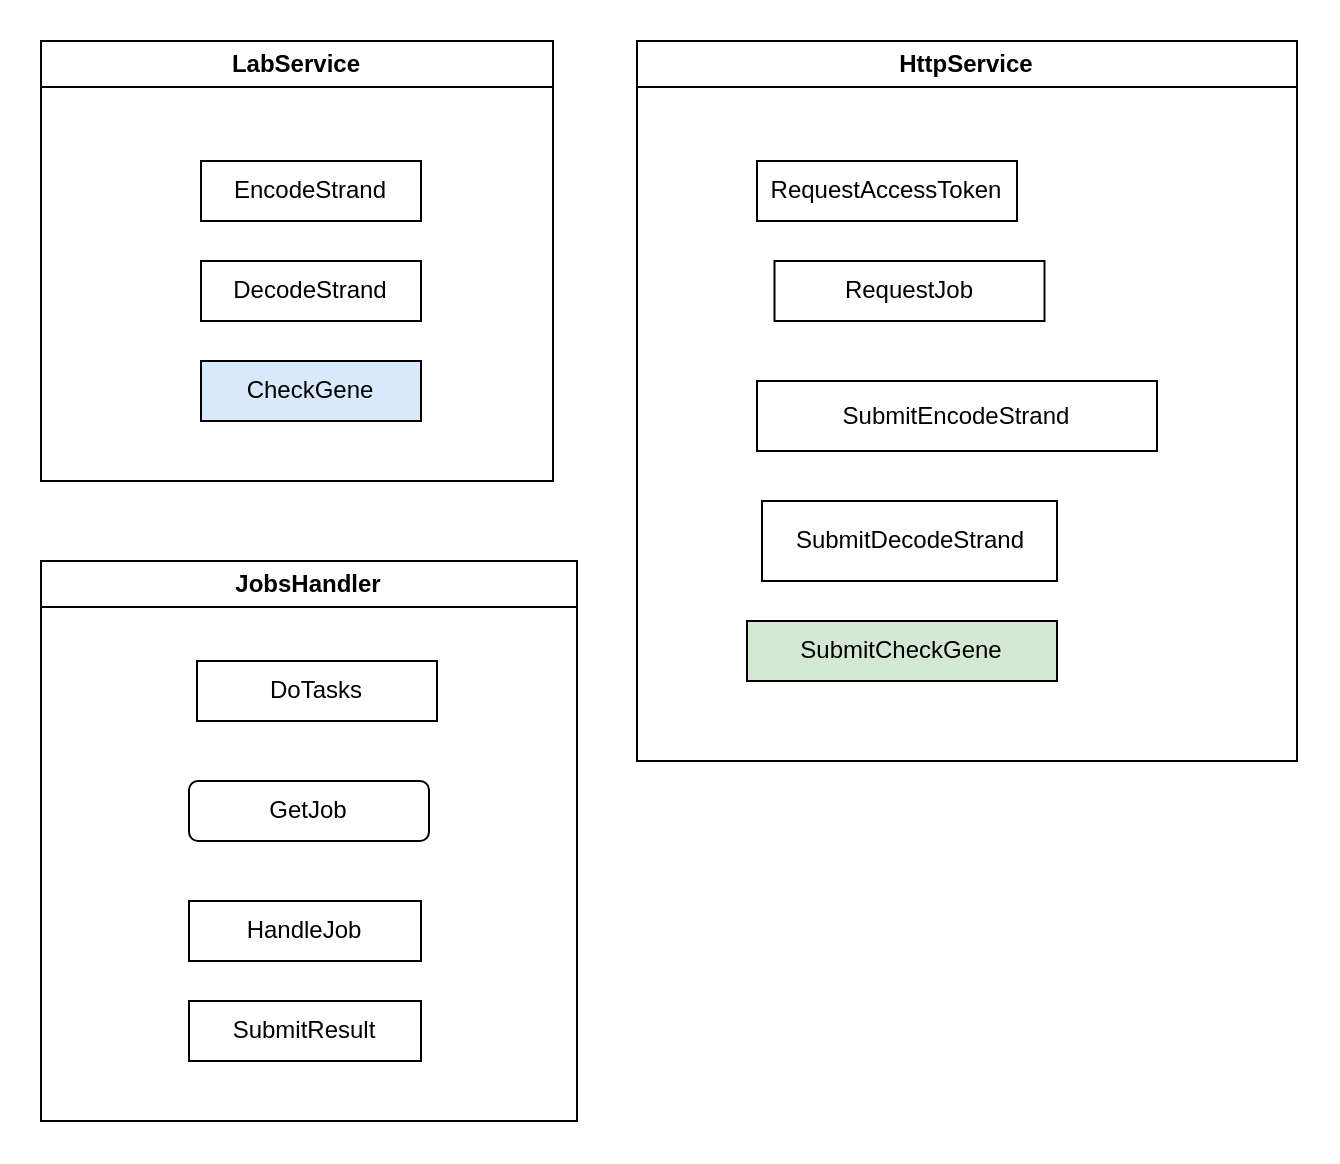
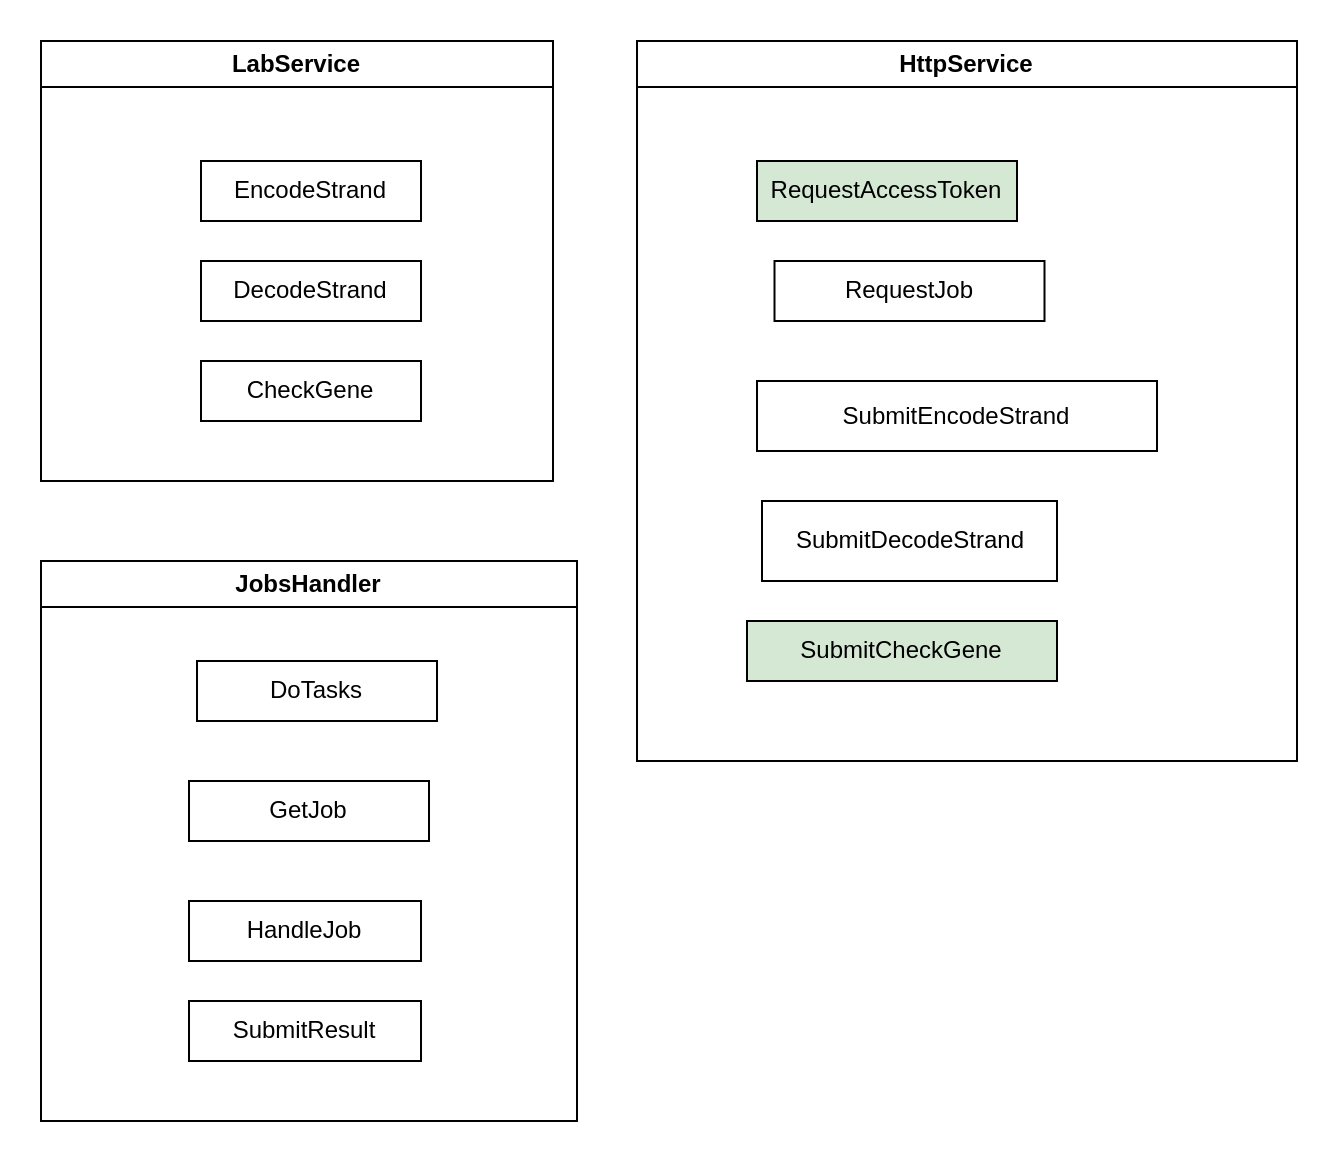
node "RequestAccessToken": fillcolor #ffffff -> #d5e8d4
node "CheckGene": fillcolor #dae8fc -> #ffffff
node "GetJob": shape rounded rectangle -> rectangle
